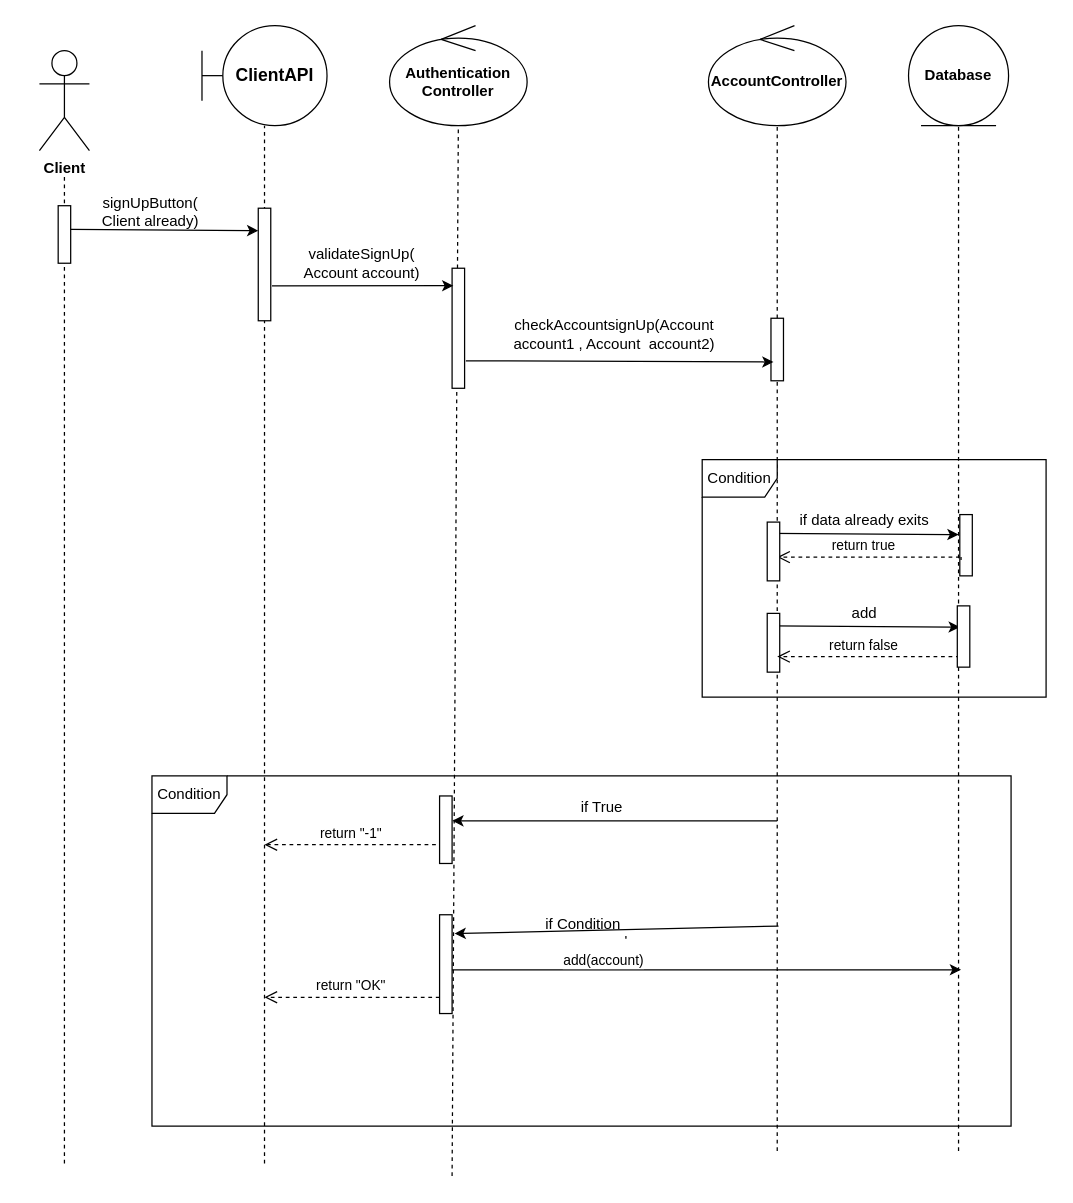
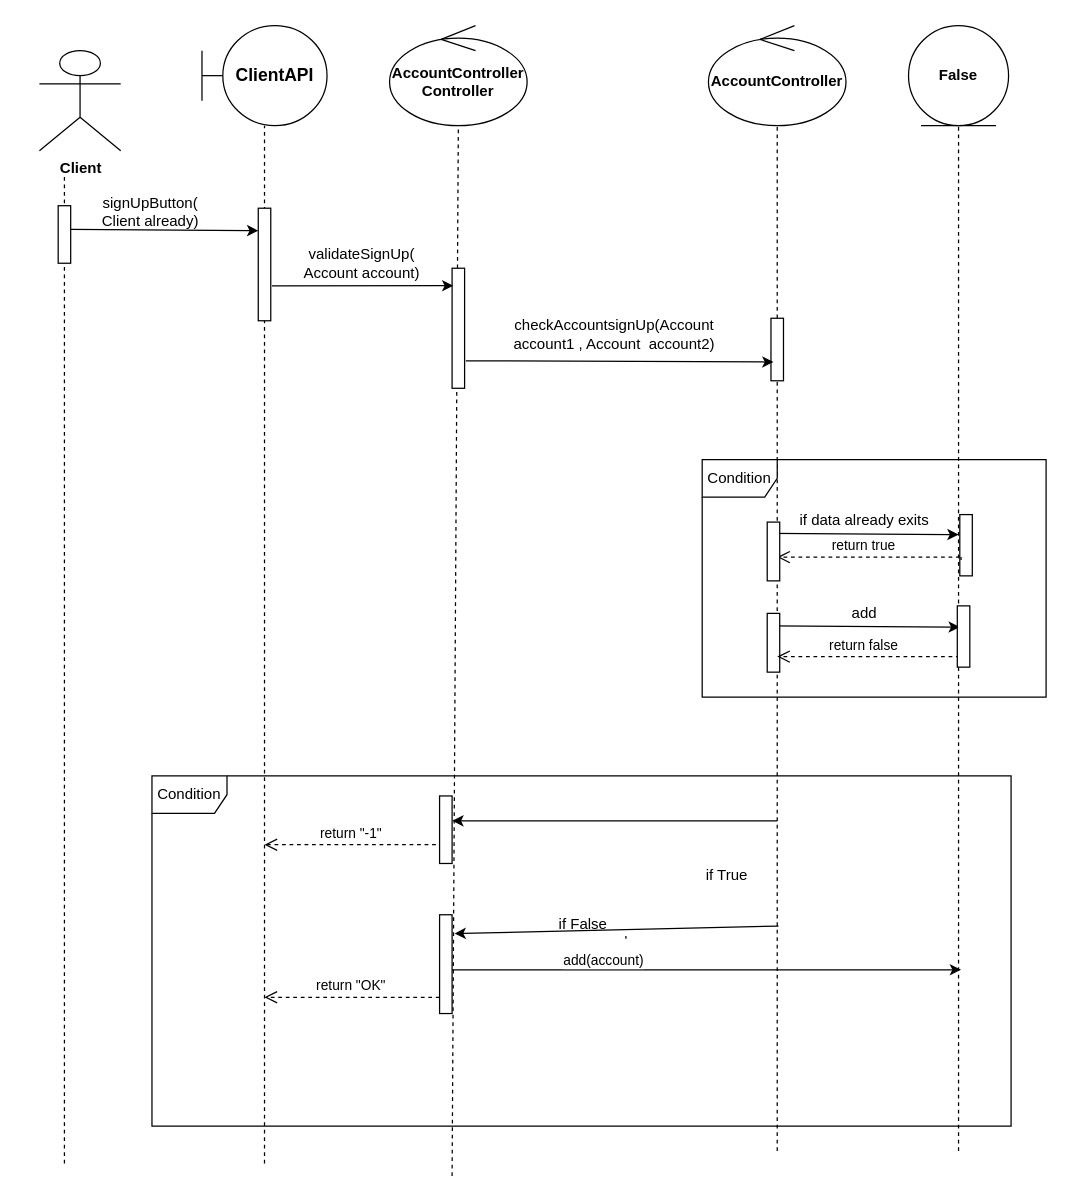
node "Database": label "Database" -> "False"
node "Authentication Controller": label "Authentication Controller" -> "AccountController Controller"
node "Client": size 50x100 -> 81x100
node "if True": moved (602, 806) -> (727, 875)
node "if Condition": label "if Condition" -> "if False"
